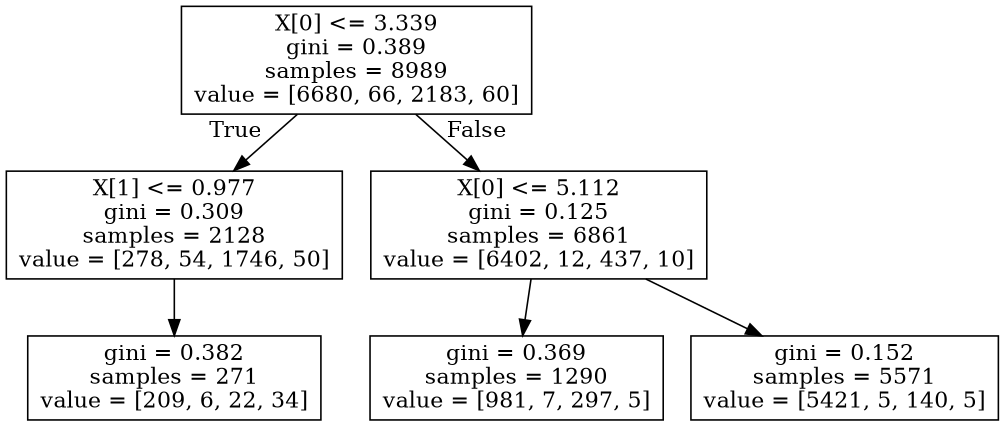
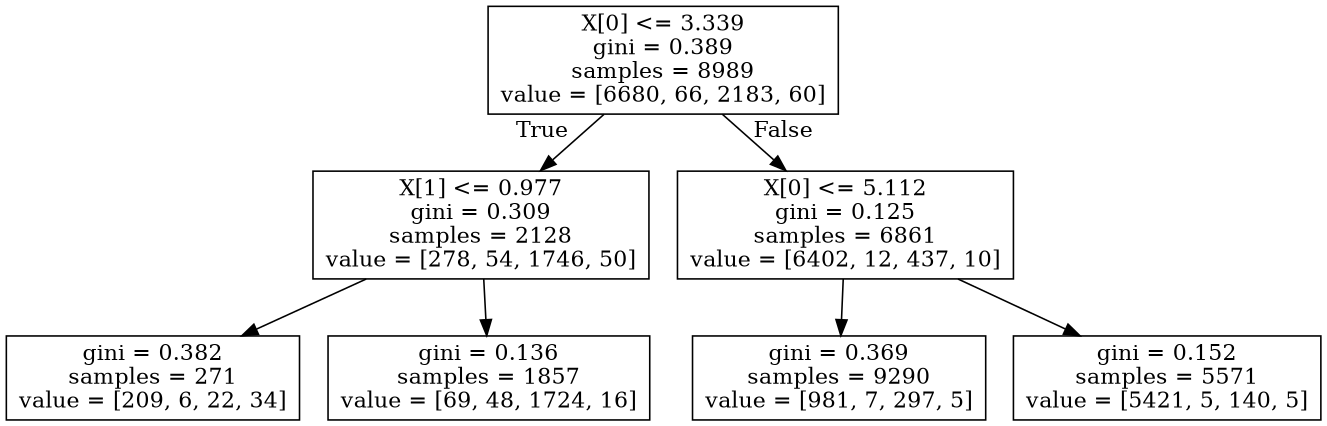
node "gini = 0.136 samples = 1857 value = [69, 48, 1724, 16]": added
node "gini = 0.369 samples = 1290 value = [981, 7, 297, 5]": label "gini = 0.369 samples = 1290 value = [981, 7, 297, 5]" -> "gini = 0.369 samples = 9290 value = [981, 7, 297, 5]"
